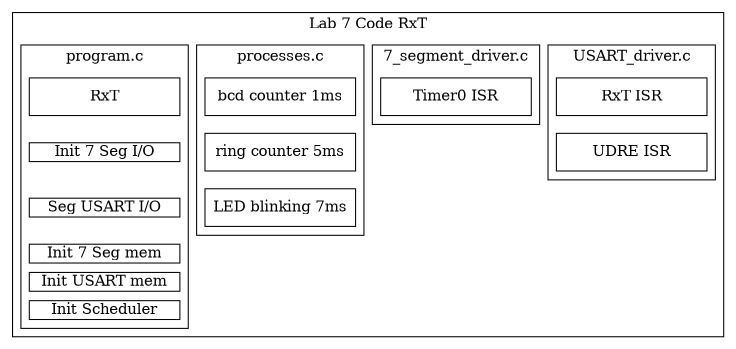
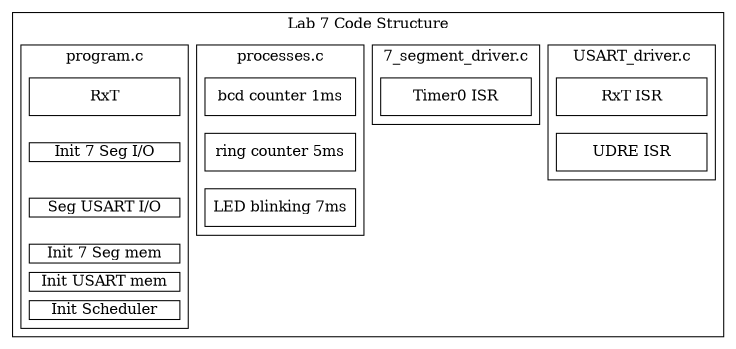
cluster "Lab 7 Code RxT": label "Lab 7 Code RxT" -> "Lab 7 Code Structure"
